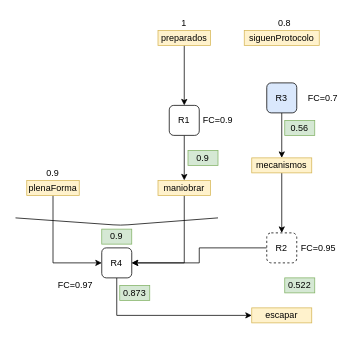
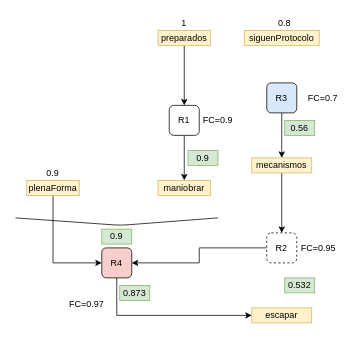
edge "maniobrar" -> "R4": removed
node "R4": fillcolor #ffffff -> #f8cecc
node "FC=0.97": moved (75, 285) -> (87, 304)
node "0.522": label "0.522" -> "0.532"
